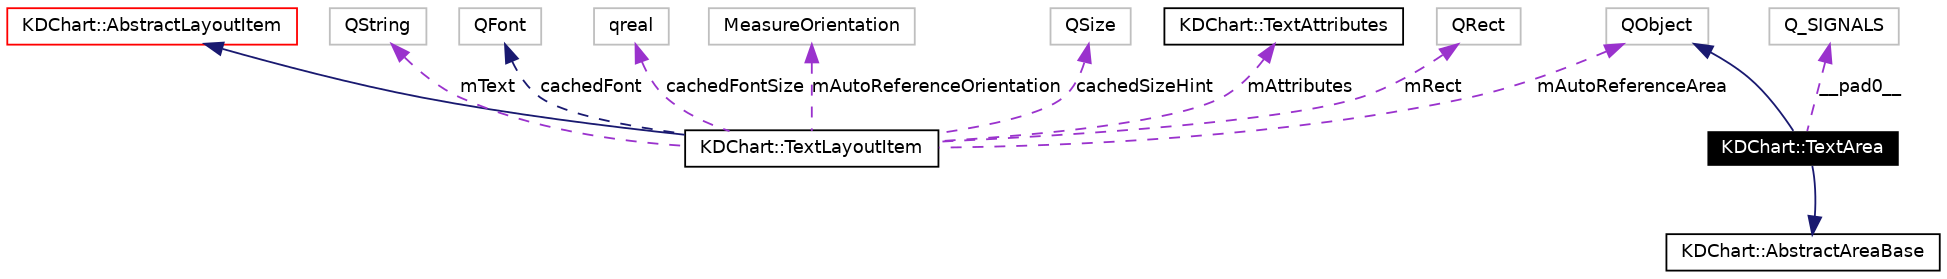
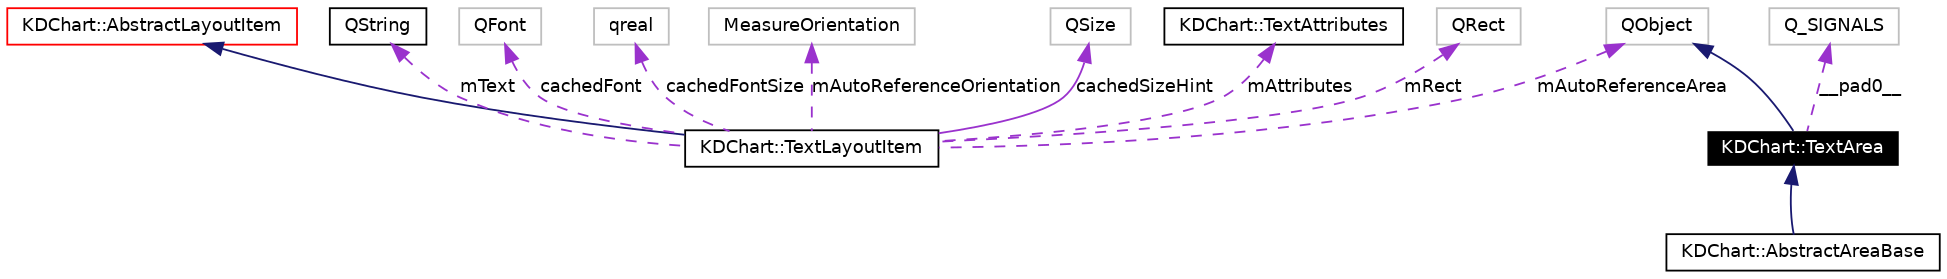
node "QString": color grey75 -> black
edge "KDChart::TextLayoutItem" -> "QFont": color midnightblue -> darkorchid3
edge "KDChart::TextLayoutItem" -> "QSize": style dashed -> solid
edge "KDChart::TextArea" -> "KDChart::AbstractAreaBase": reversed
